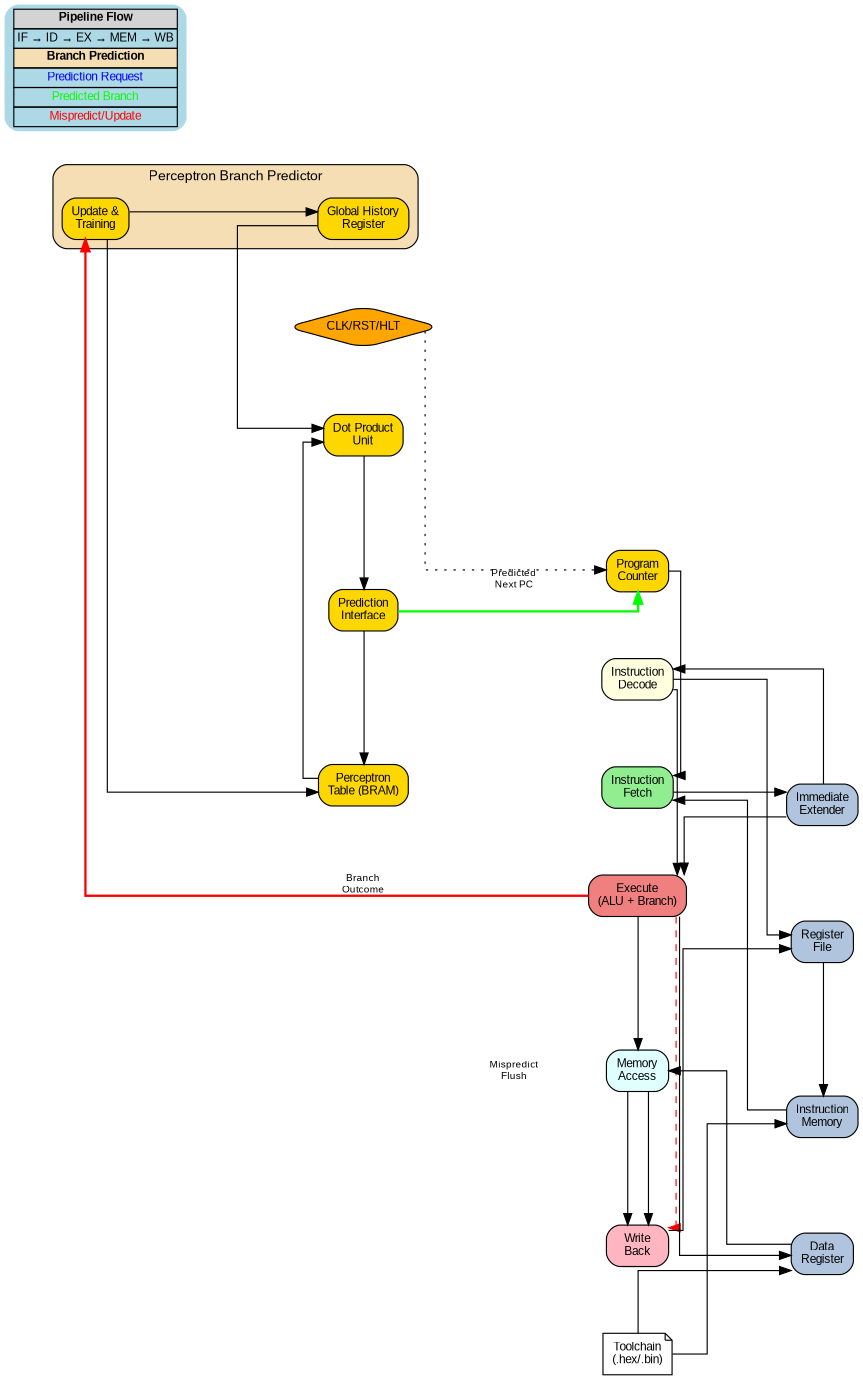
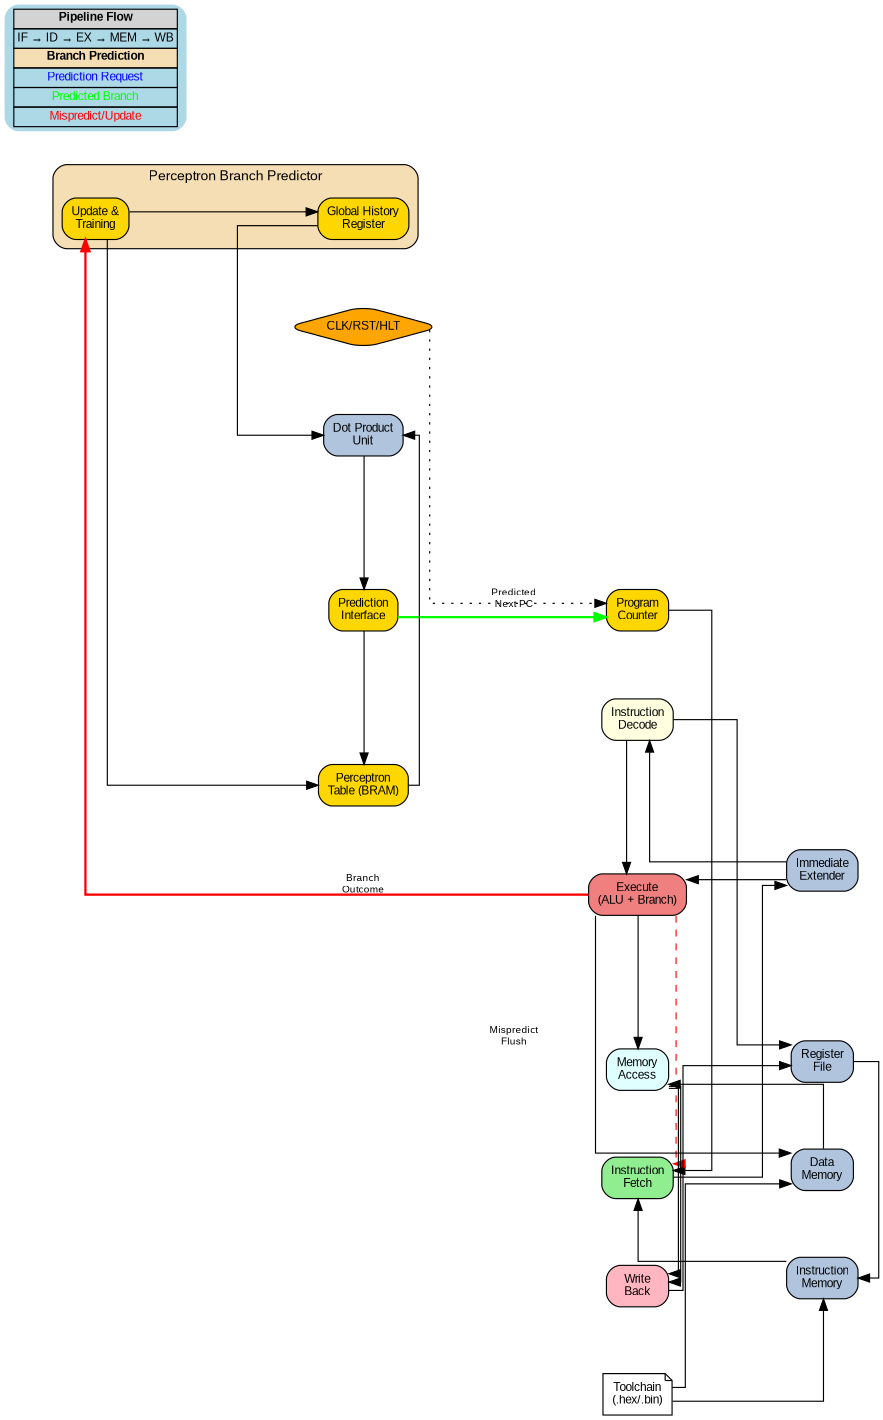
node "Dot Product Unit": fillcolor gold -> lightsteelblue
edge "Execute (ALU + Branch)" -> "Write Back": now "Execute (ALU + Branch)" -> "Instruction Fetch"
node "Data Register": label "Data Register" -> "Data Memory"
